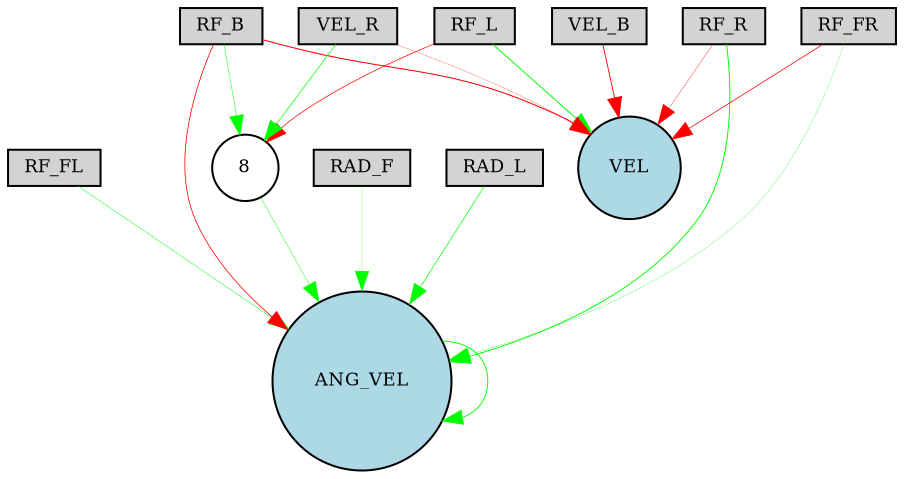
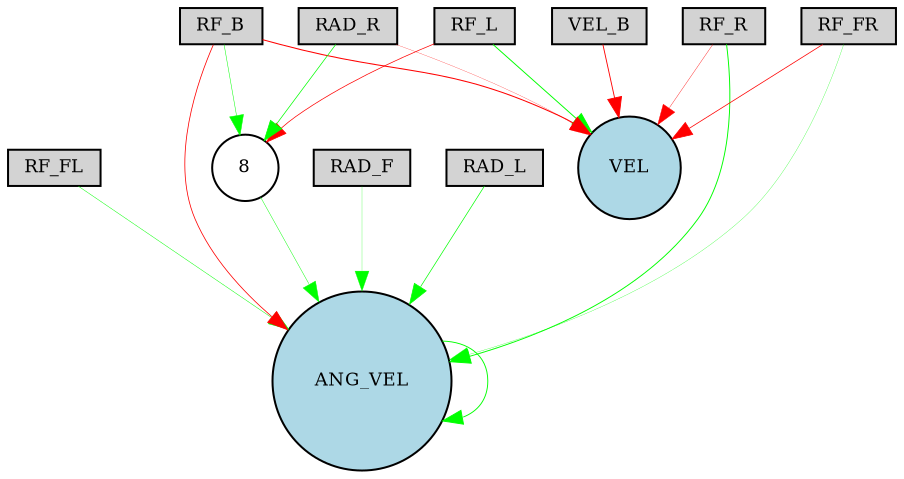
node "VEL_R": label "VEL_R" -> "RAD_R"
